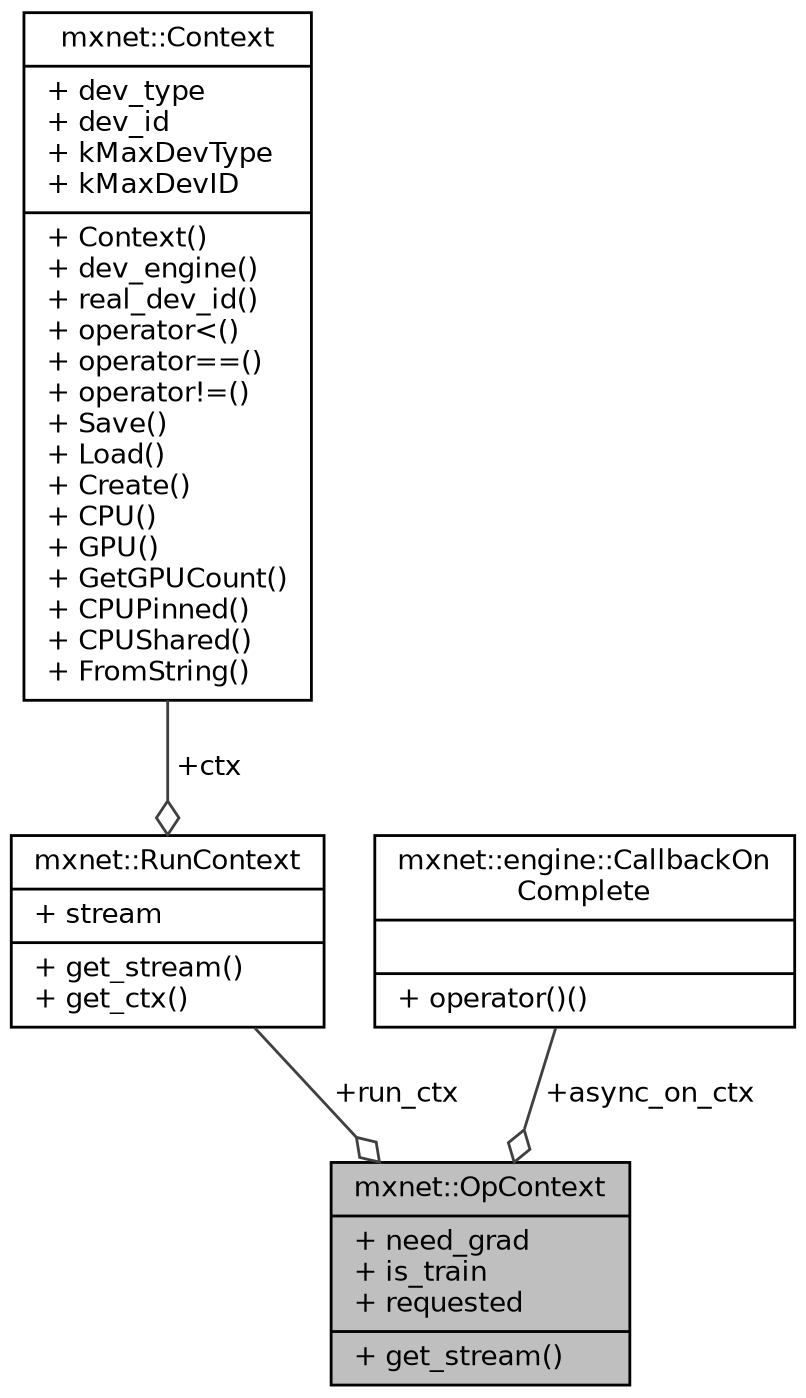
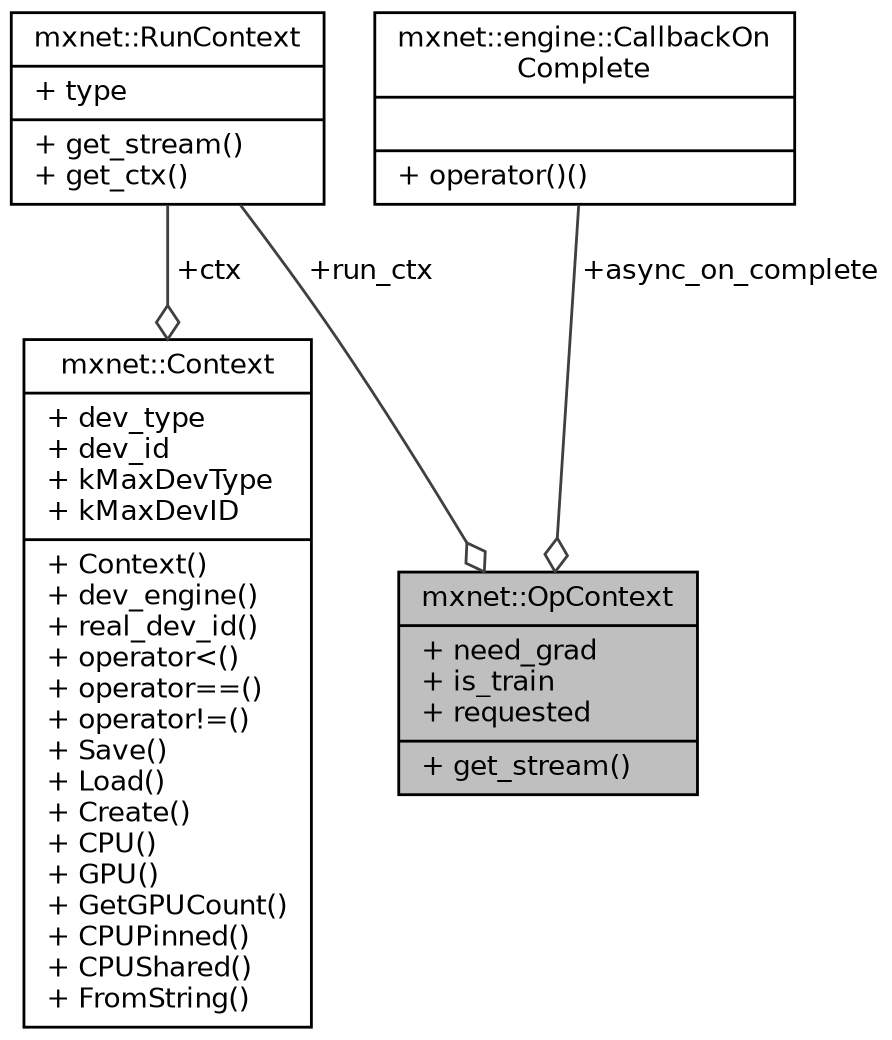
edge "mxnet::Context" -> "mxnet::RunContext": reversed
node "mxnet::RunContext": text "+ stream" -> "+ type"
edge "mxnet::engine::CallbackOn" -> "mxnet::OpContext": label " +async_on_ctx" -> " +async_on_complete"
